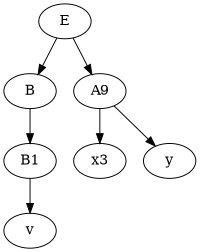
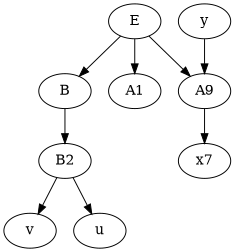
node "A1": added
edge "A9" -> "y": reversed
node "B1": label "B1" -> "B2"
node "x3": label "x3" -> "x7"
node "u": added
